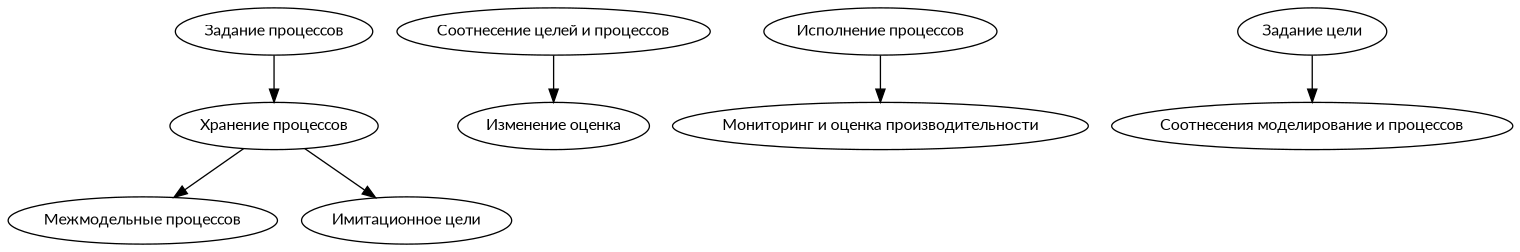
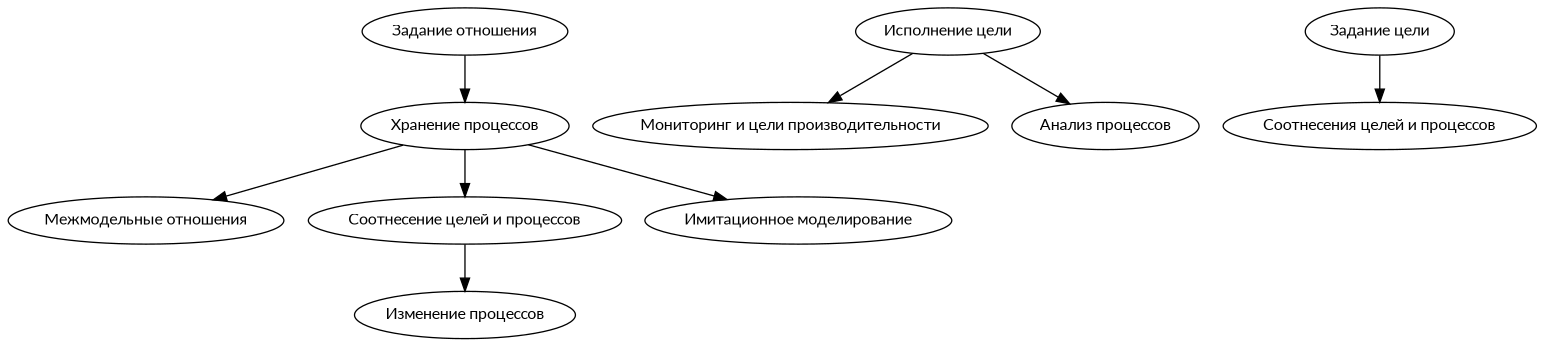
node "Задание процессов": label "Задание процессов" -> "Задание отношения"
node "Исполнение процессов": label "Исполнение процессов" -> "Исполнение цели"
node "Изменение оценка": label "Изменение оценка" -> "Изменение процессов"
node "Мониторинг и оценка производительности": label "Мониторинг и оценка производительности" -> "Мониторинг и цели производительности"
node "Анализ процессов": added
node "Соотнесения моделирование и процессов": label "Соотнесения моделирование и процессов" -> "Соотнесения целей и процессов"
edge "Хранение процессов" -> "Соотнесение целей и процессов": added
node "Межмодельные процессов": label "Межмодельные процессов" -> "Межмодельные отношения"
node "Имитационное цели": label "Имитационное цели" -> "Имитационное моделирование"
